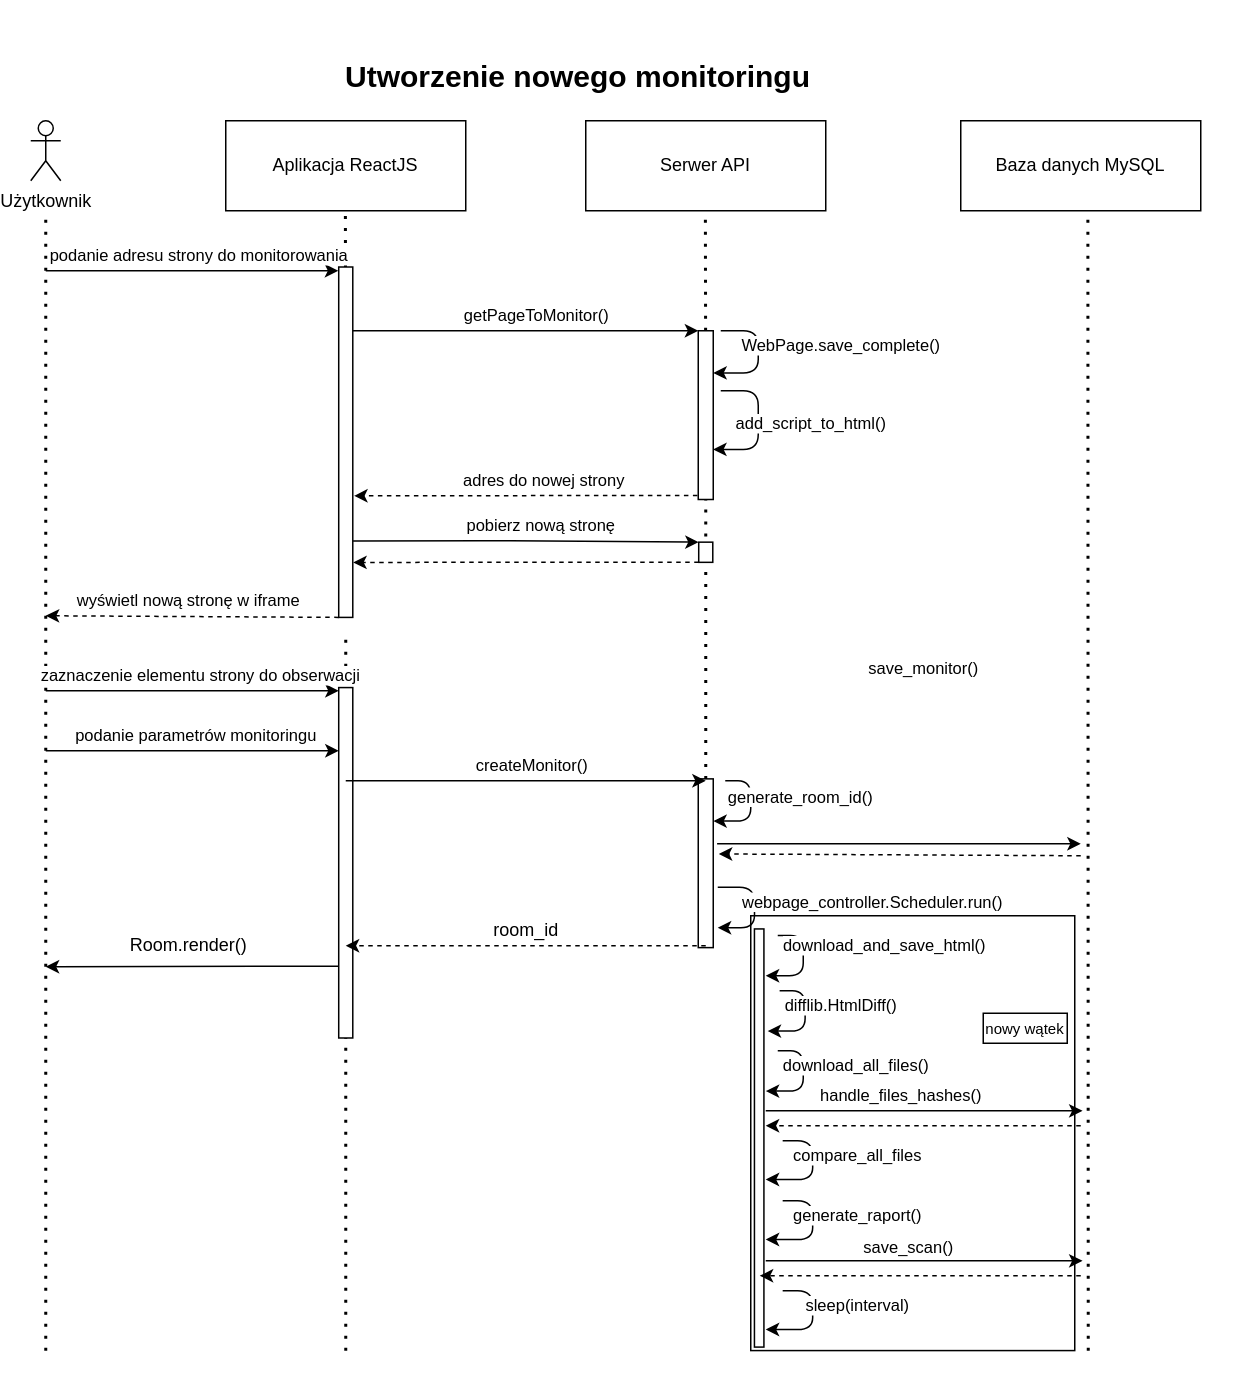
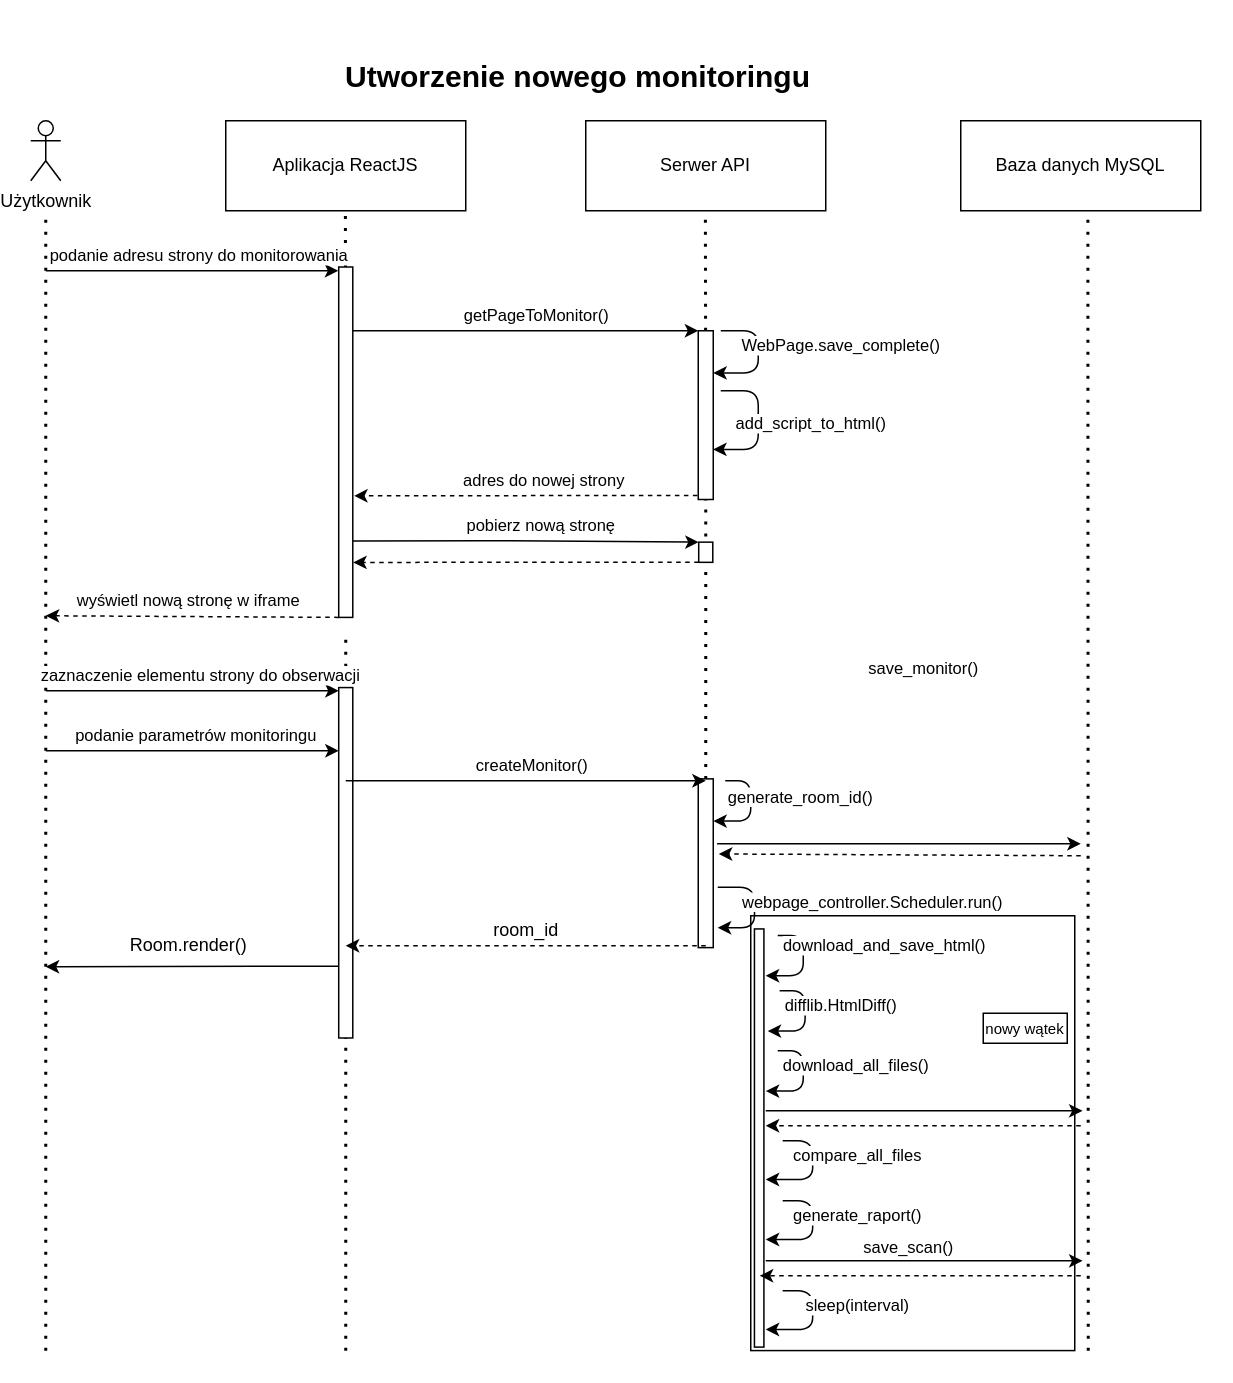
node "handle_files_hashes()": removed
